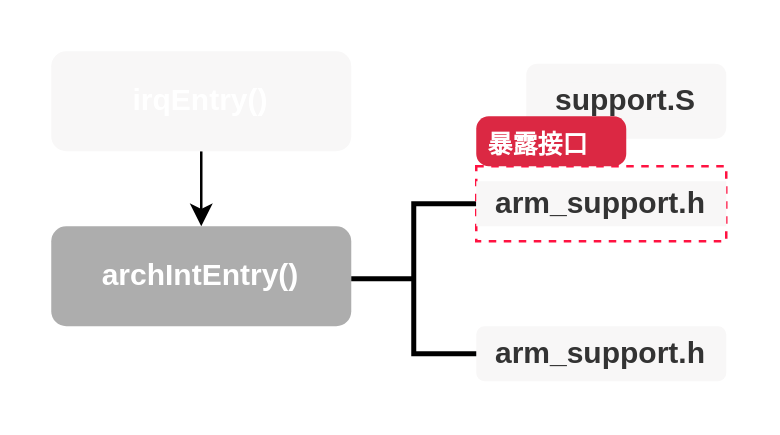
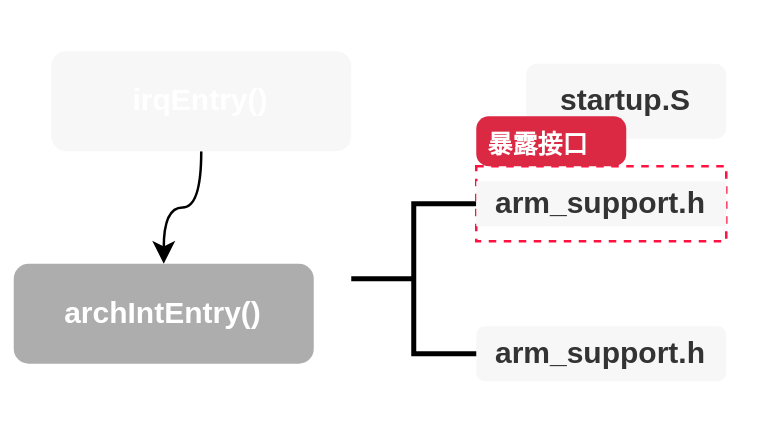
node "support.S": label "support.S" -> "startup.S"
node "archIntEntry()": moved (201, 276) -> (164, 314)
